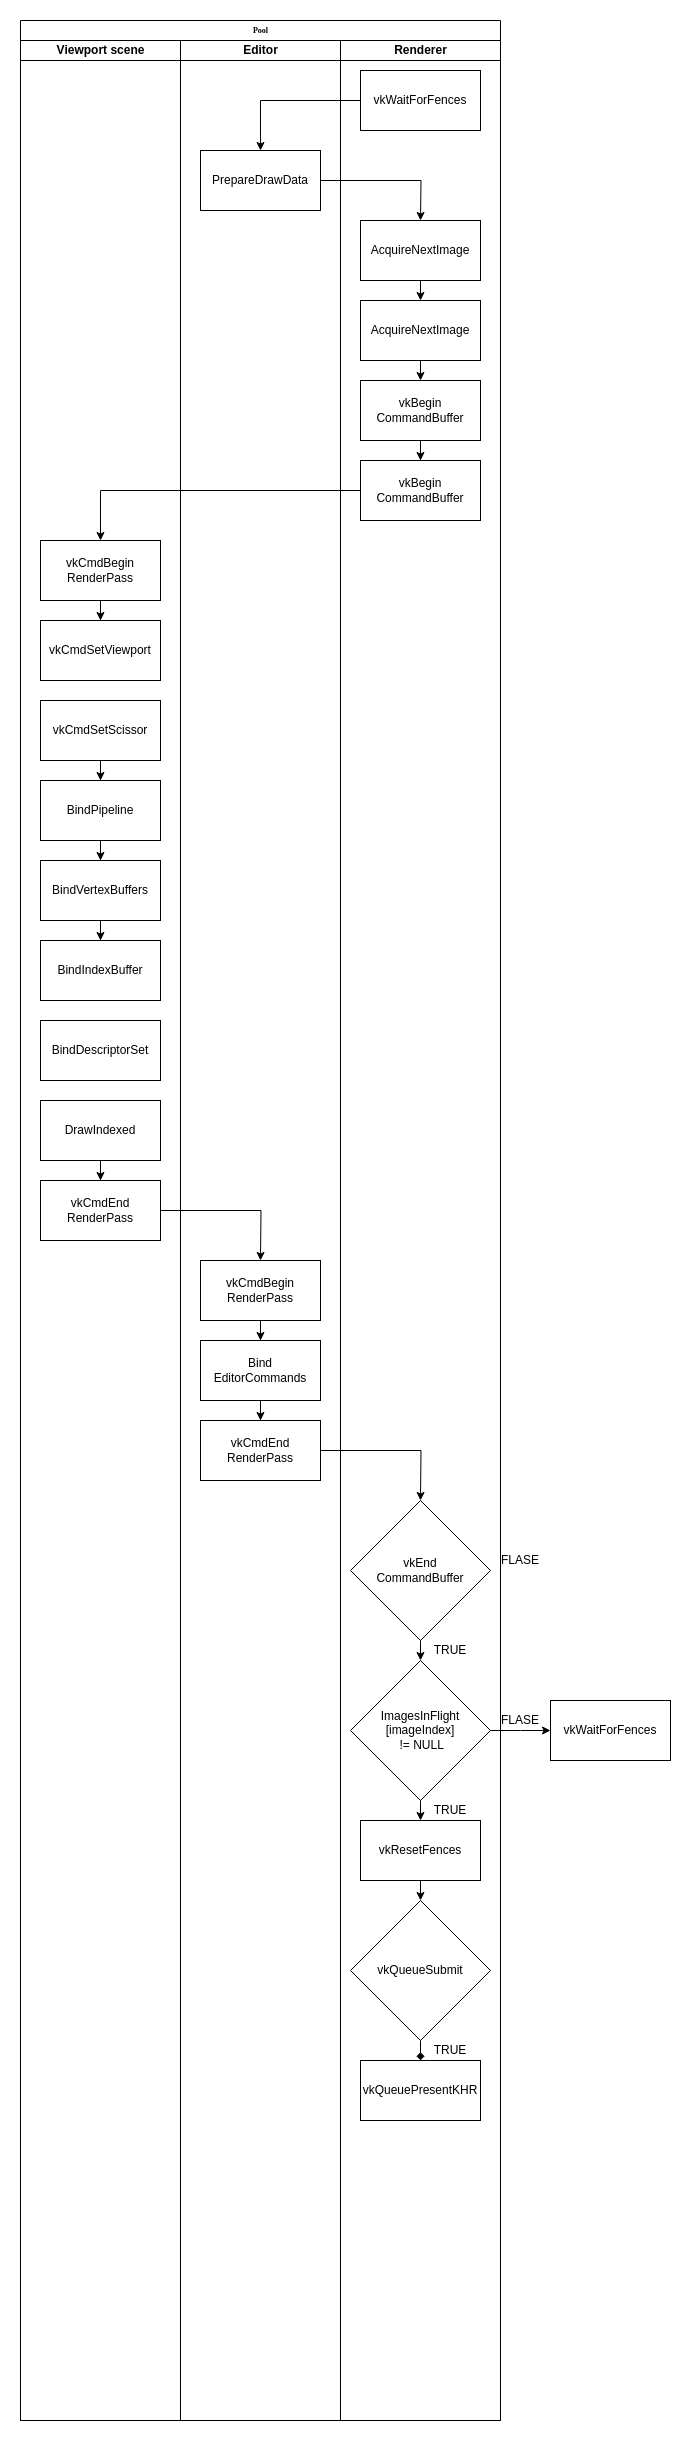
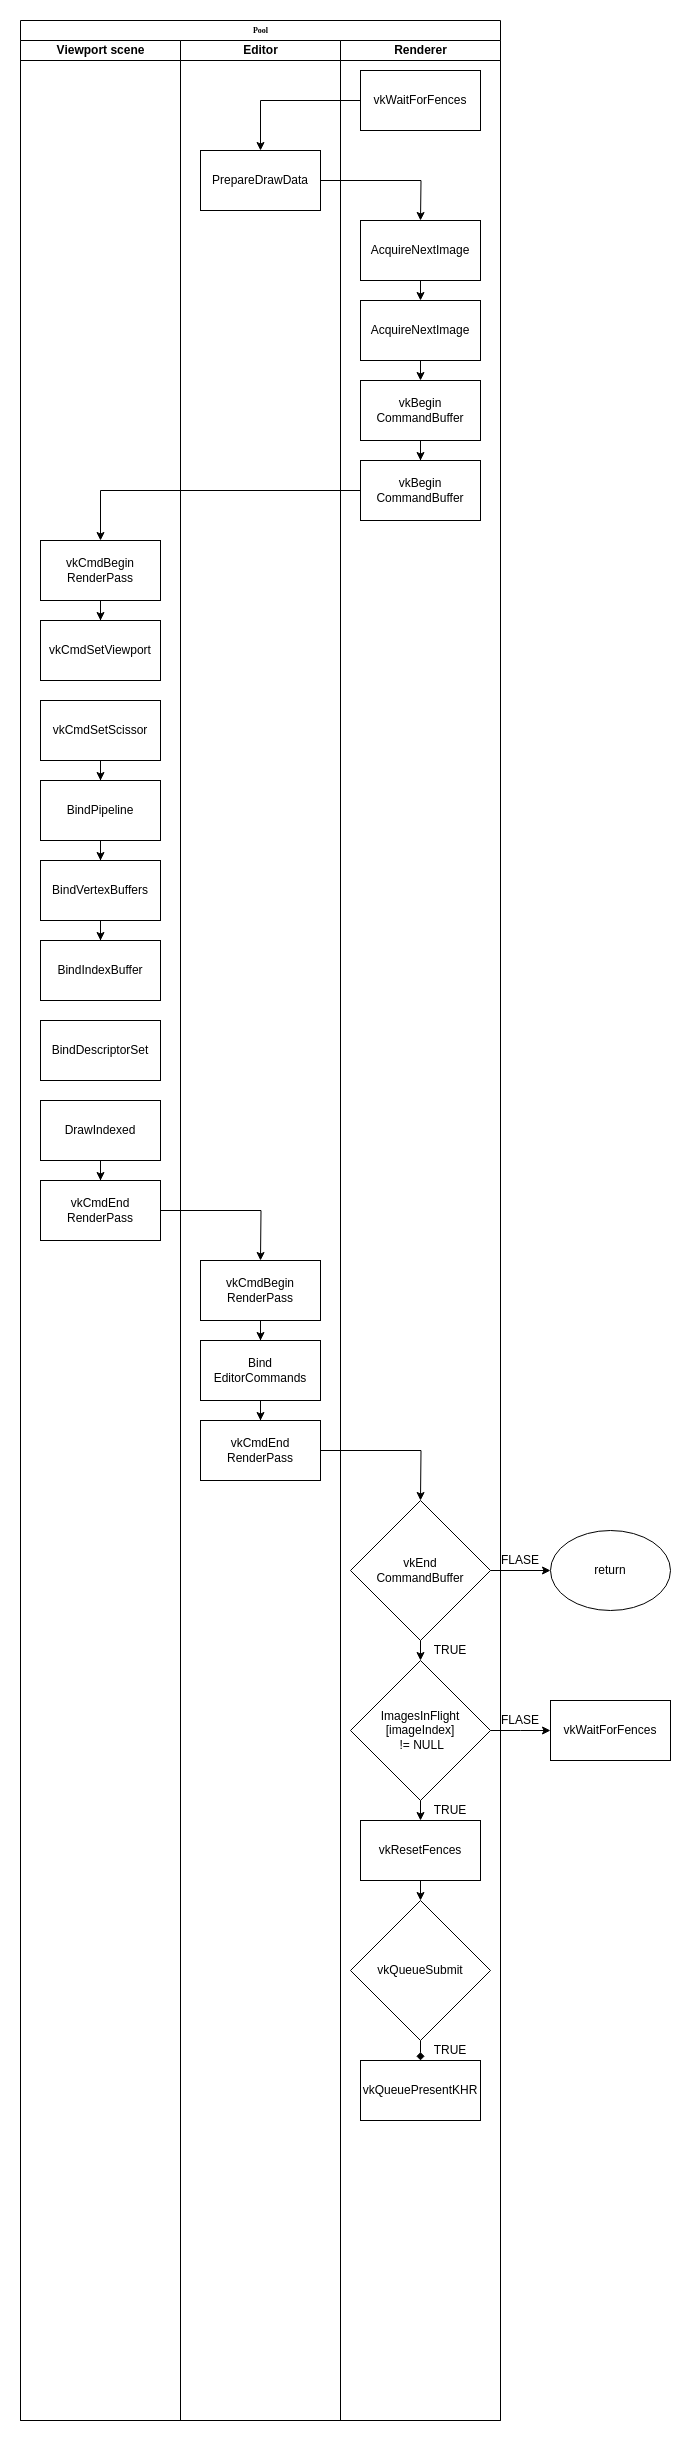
edge "vkEnd CommandBuffer" -> "return": added
node "return": added
